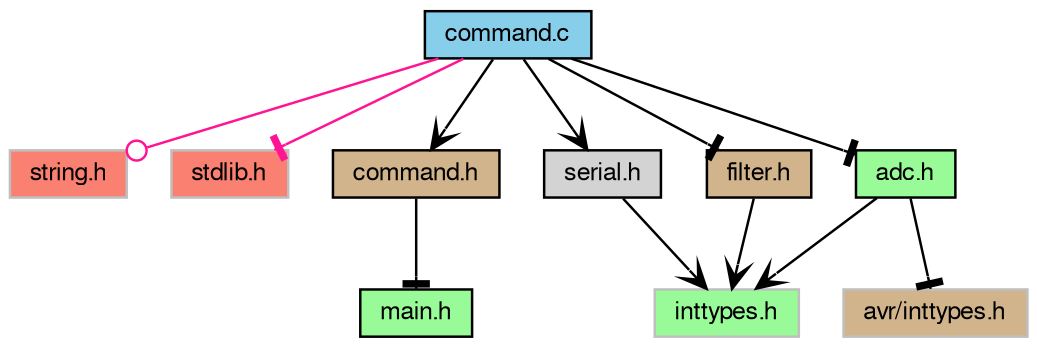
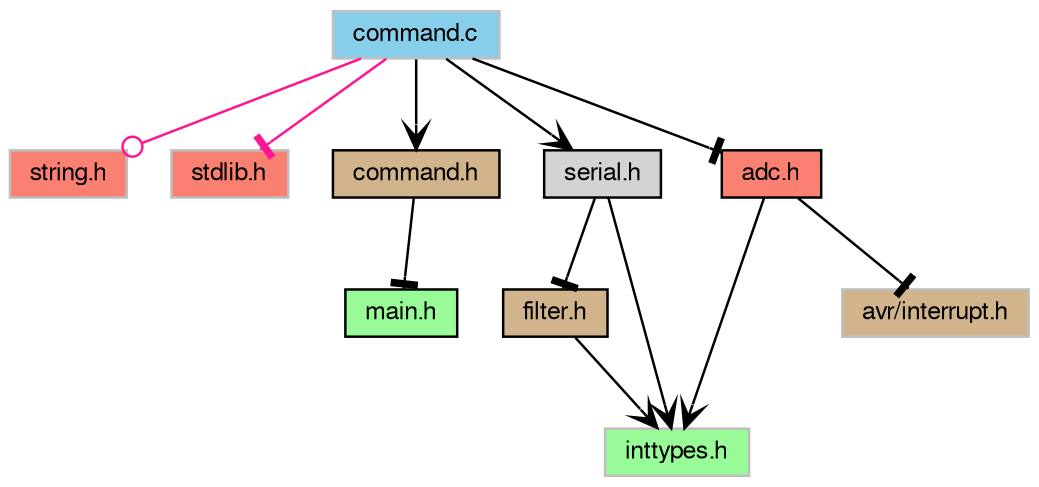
node "command.c": color black -> grey75
edge "command.c" -> "filter.h": now "serial.h" -> "filter.h"
node "adc.h": fillcolor palegreen -> salmon
node "avr/inttypes.h": label "avr/inttypes.h" -> "avr/interrupt.h"
